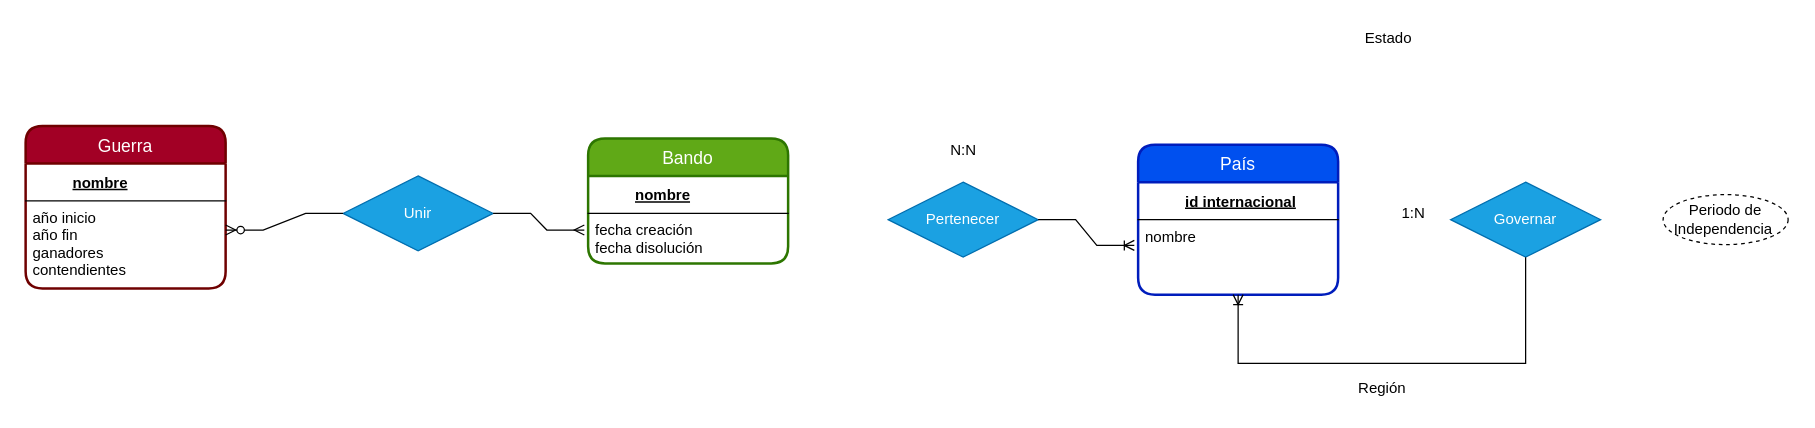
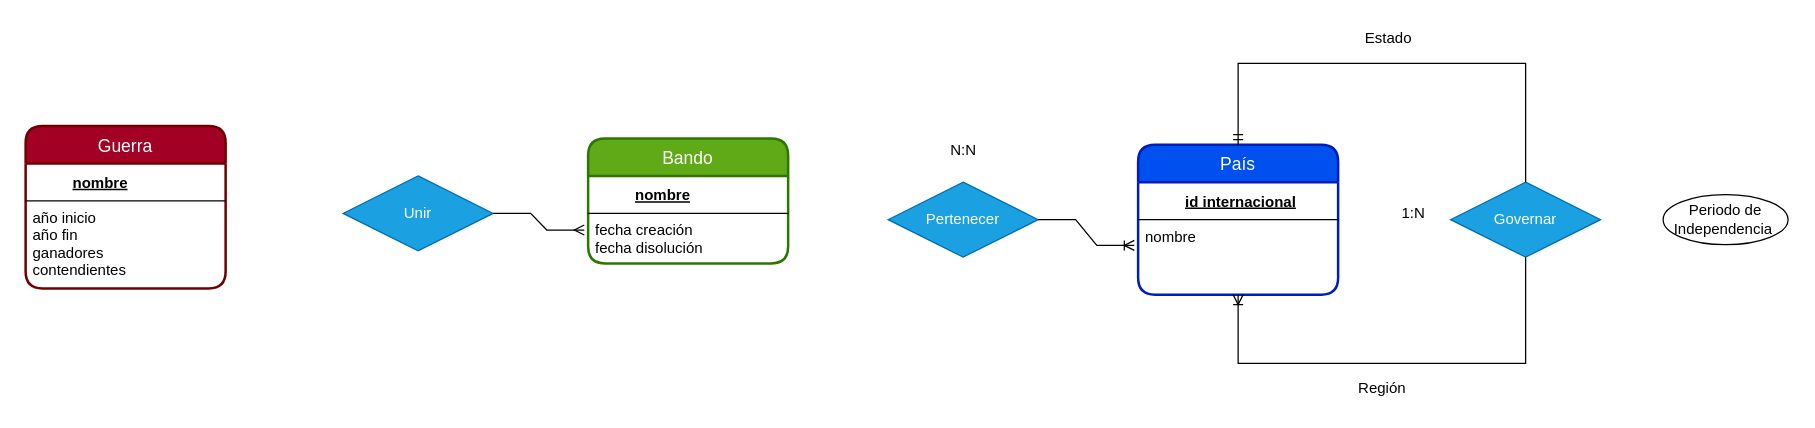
edge "Governar" -> "País": added
node "Periodo de Independencia": style dashed -> solid
edge "Unir" -> "año inicio año fin ganadores contendientes": removed
